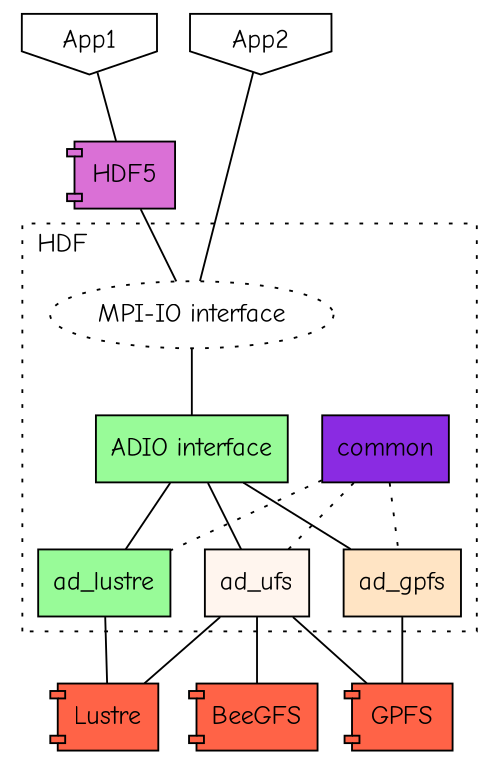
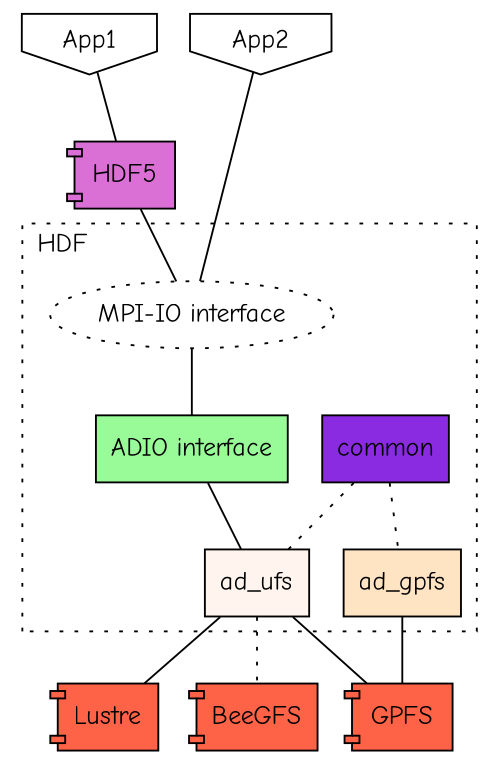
edge "ADIO interface" -- "ad_gpfs": removed
node "ad_lustre": removed
edge "ad_ufs" -- "BeeGFS": style solid -> dotted
